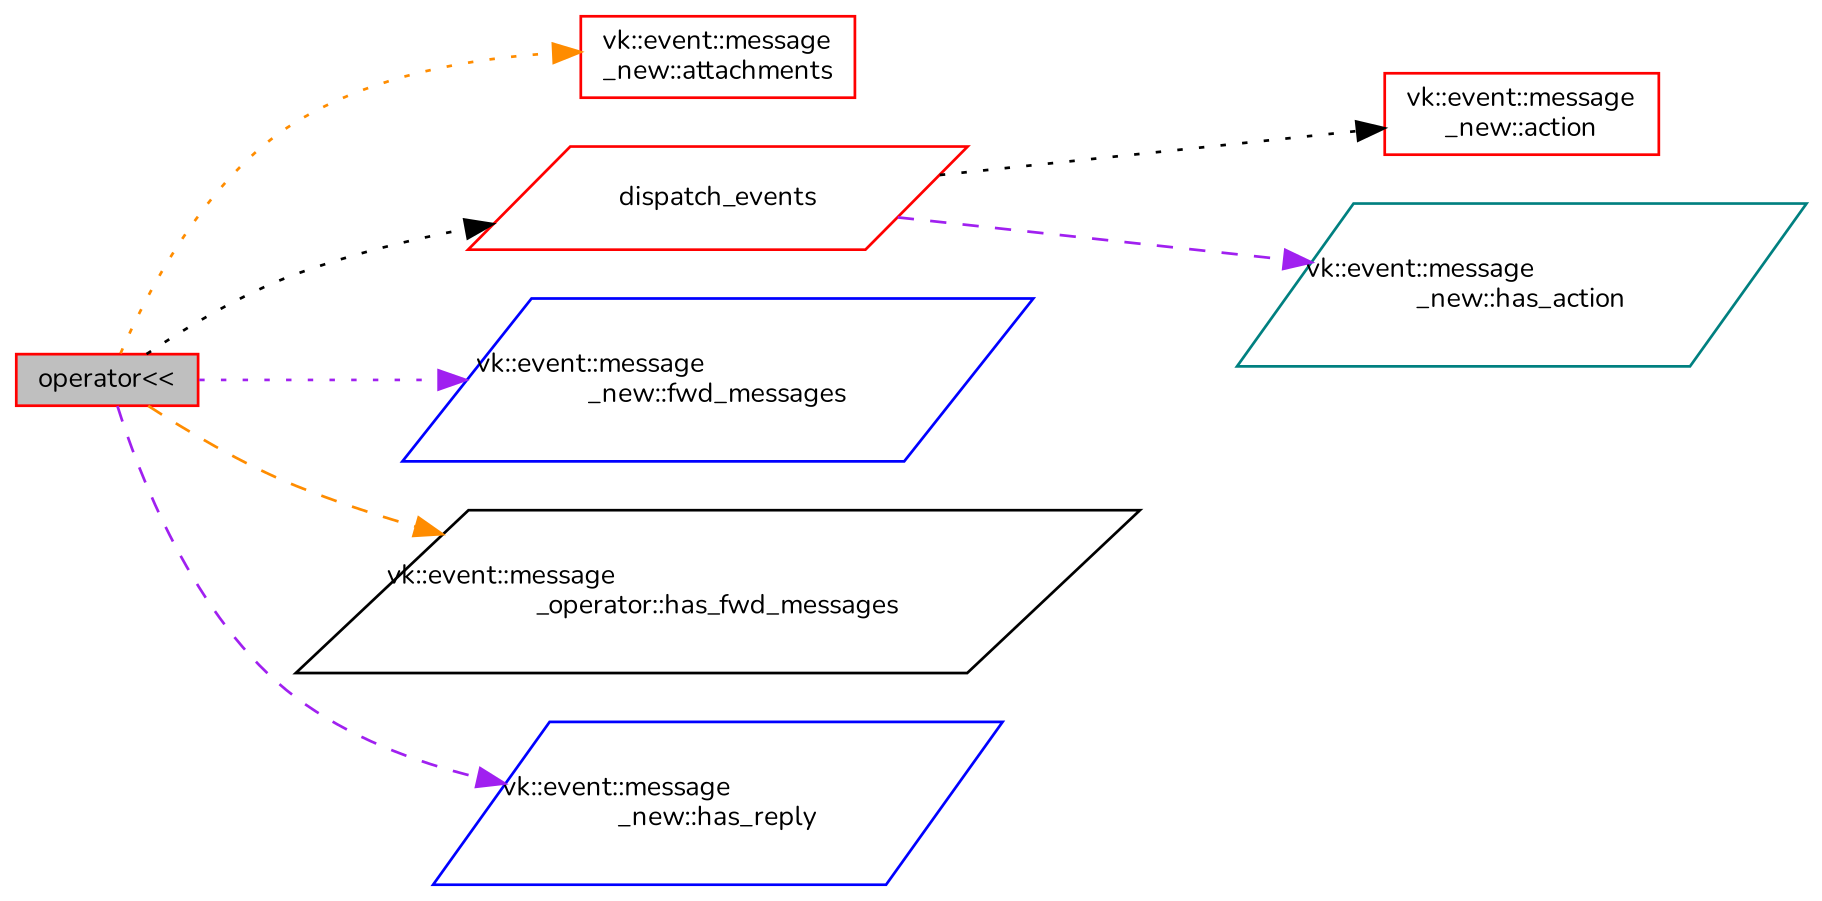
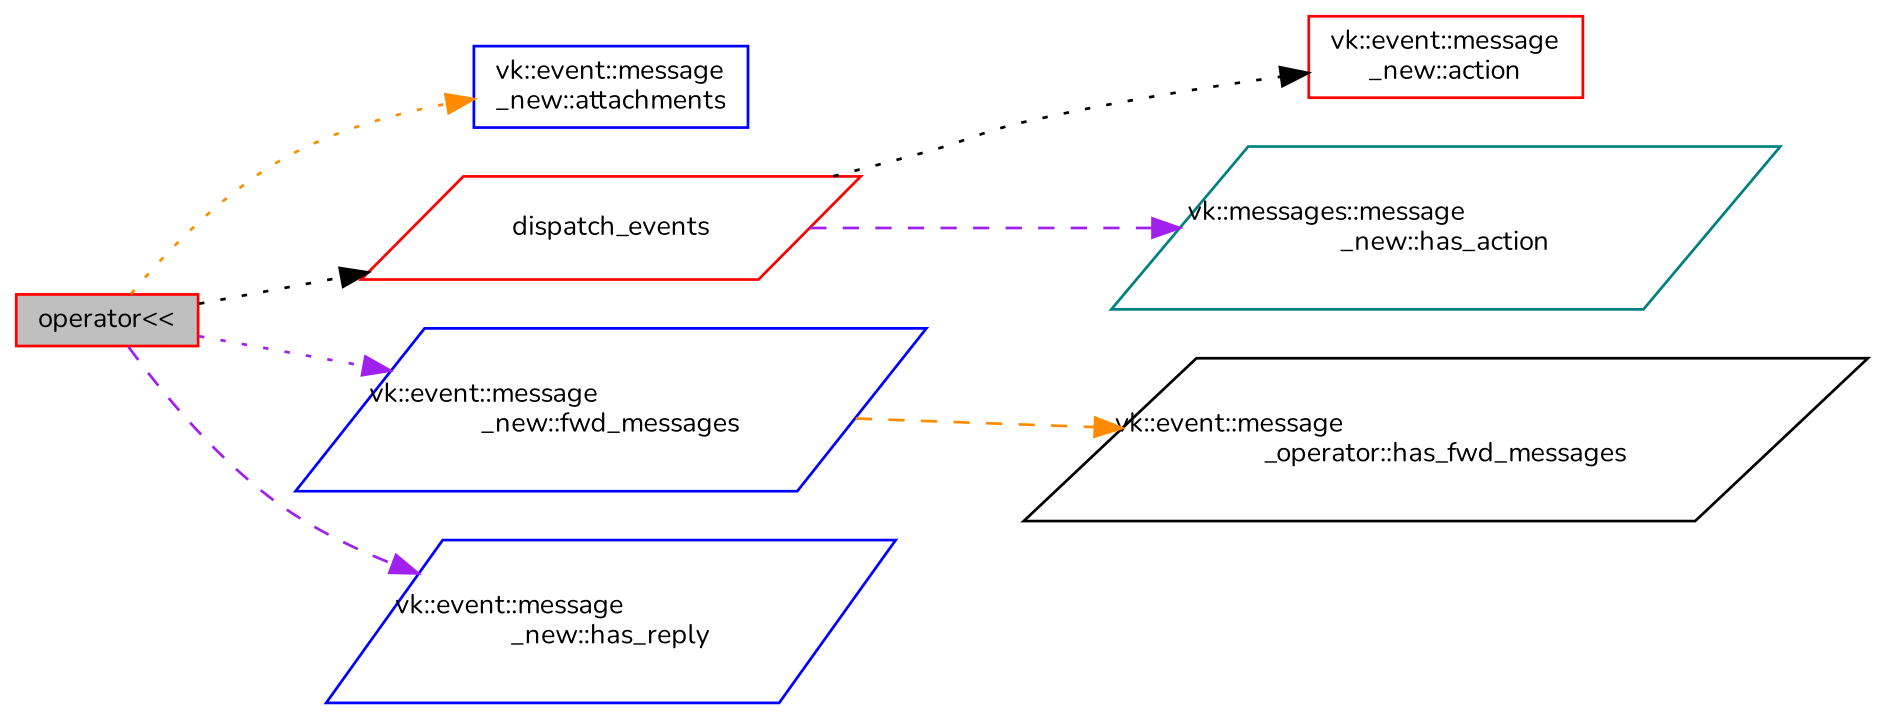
node "vk::event::message _new::attachments": color red -> blue
node "vk::event::message _new::has_action": label "vk::event::message _new::has_action" -> "vk::messages::message _new::has_action"
edge "operator<<" -> "vk::event::message _operator::has_fwd_messages": now "vk::event::message _new::fwd_messages" -> "vk::event::message _operator::has_fwd_messages"
